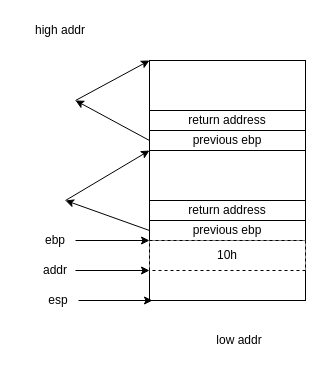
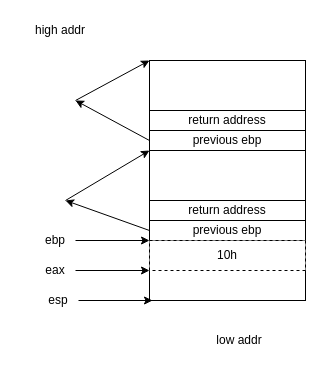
node "addr": label "addr" -> "eax"
